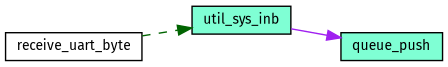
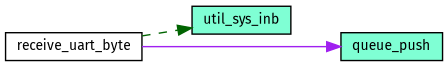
edge "util_sys_inb" -> "queue_push": now "receive_uart_byte" -> "queue_push"
